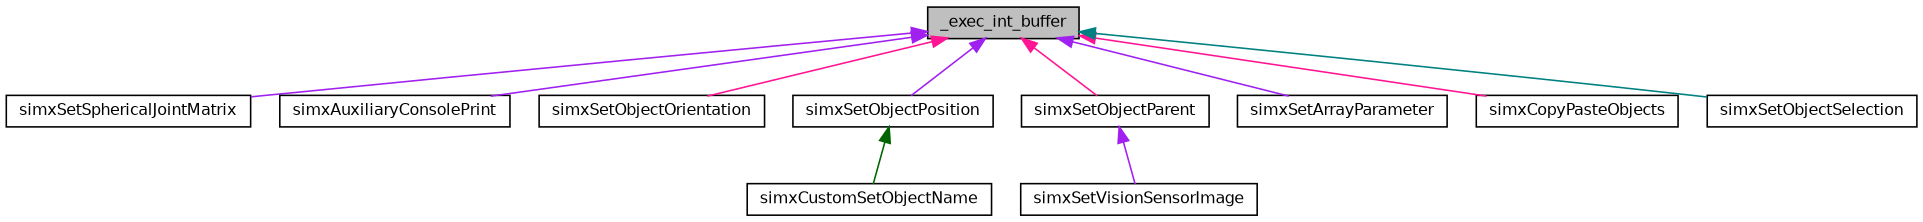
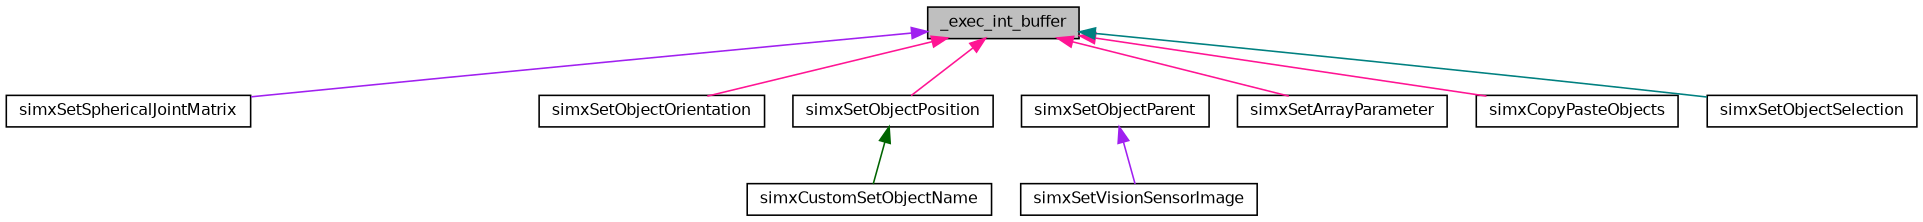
edge "simxSetArrayParameter" -> "_exec_int_buffer": color purple -> deeppink
edge "simxSetObjectPosition" -> "_exec_int_buffer": color purple -> deeppink
edge "simxSetObjectParent" -> "_exec_int_buffer": removed
node "simxAuxiliaryConsolePrint": removed
